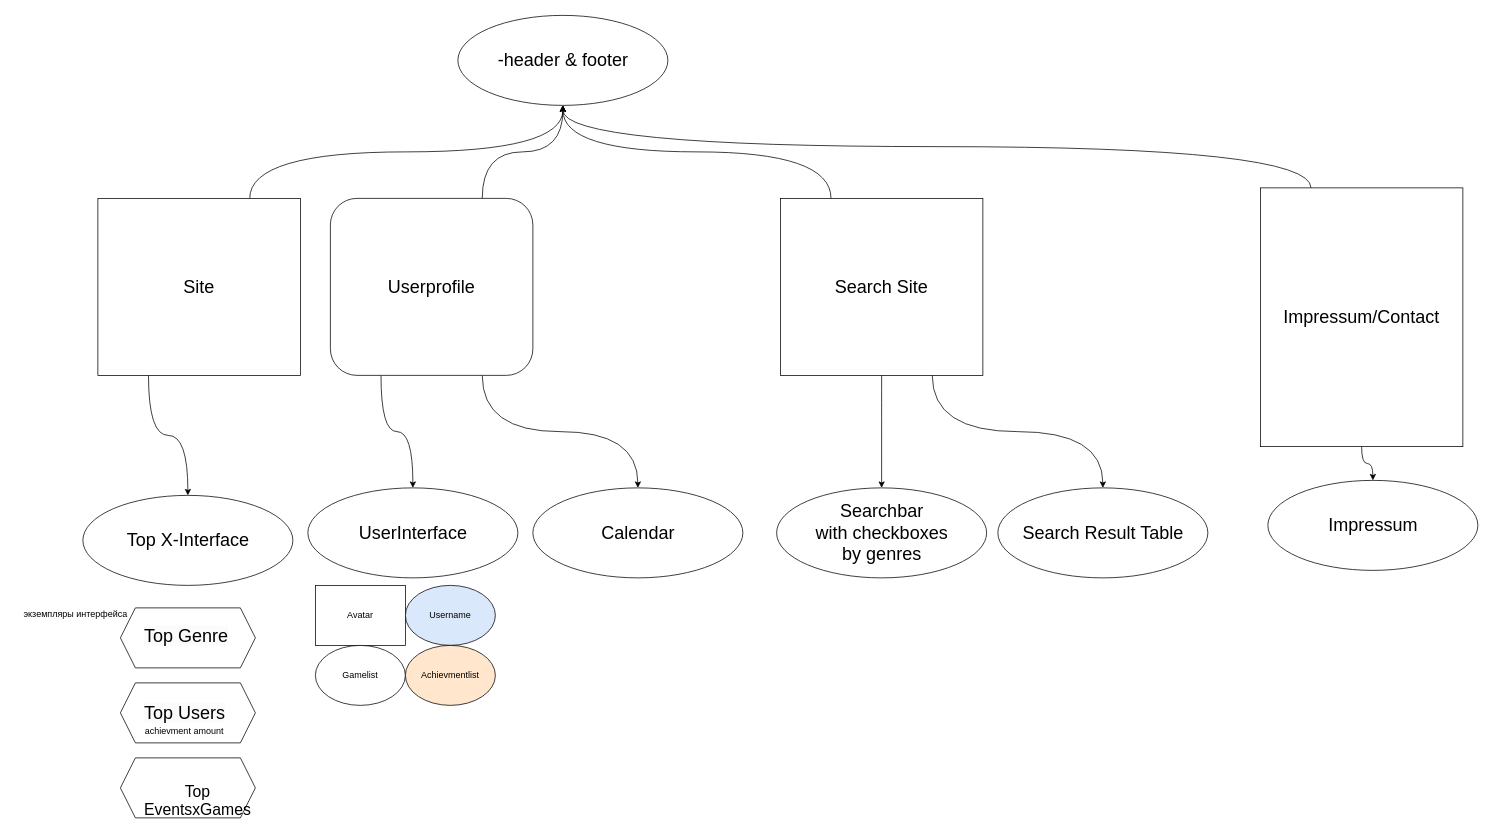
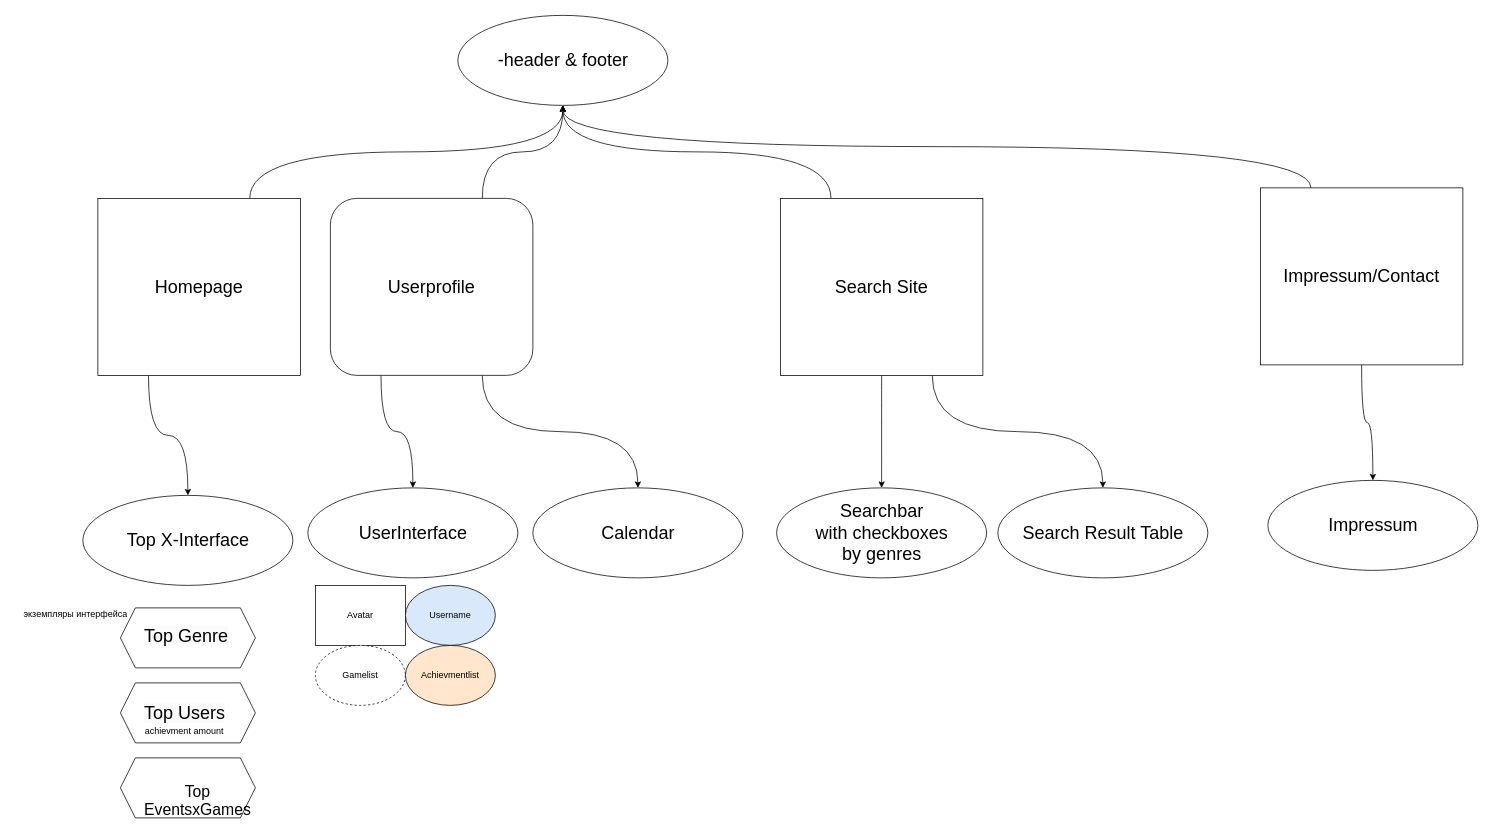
node "Site": label "Site" -> "Homepage"
node "Impressum/Contact": size 203x259 -> 203x177
node "Gamelist": style solid -> dashed
